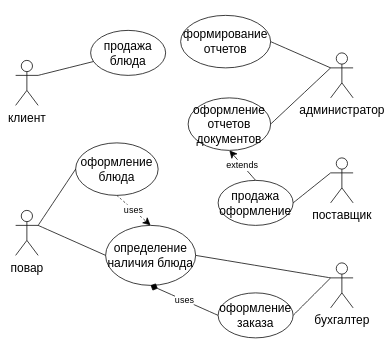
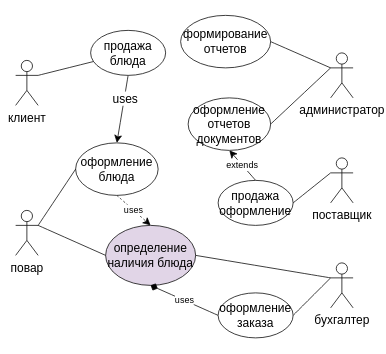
edge "продажа блюда" -> "оформление блюда": added, label "uses"
node "определение наличия блюда": fillcolor #ffffff -> #e1d5e7
